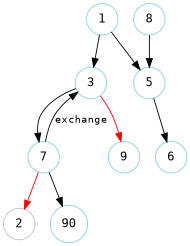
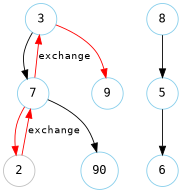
node "1": removed
edge "7" -> "3": color black -> red
edge "2" -> "7": added, label "exchange"
